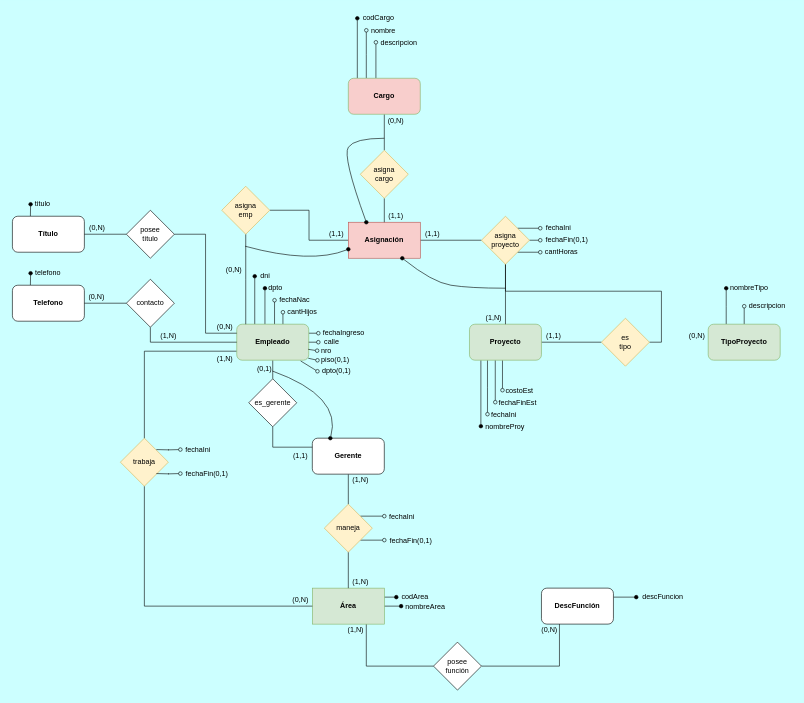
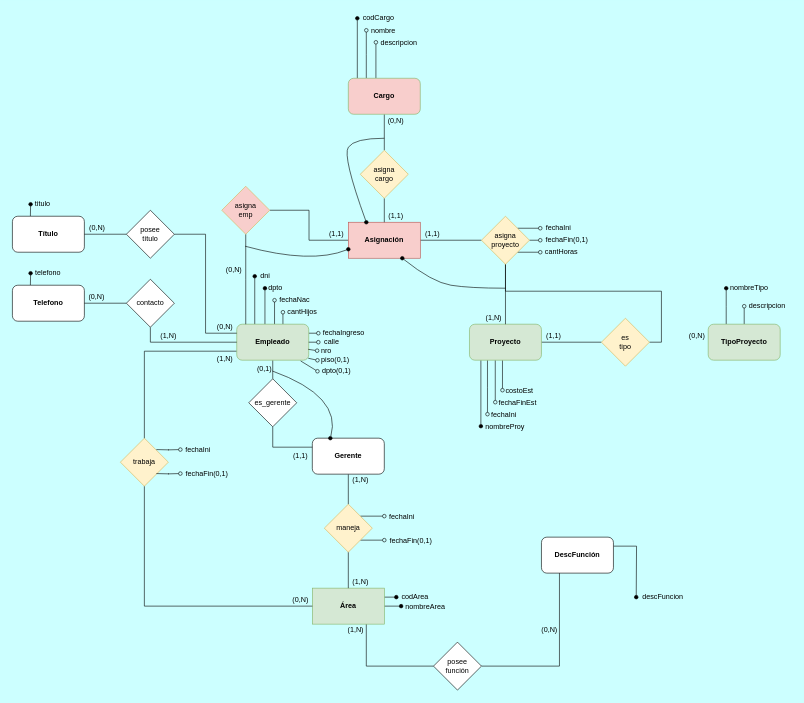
node "asigna emp": fillcolor #fff2cc -> #f8cecc
node "DescFunción": moved (578, 606) -> (578, 555)
